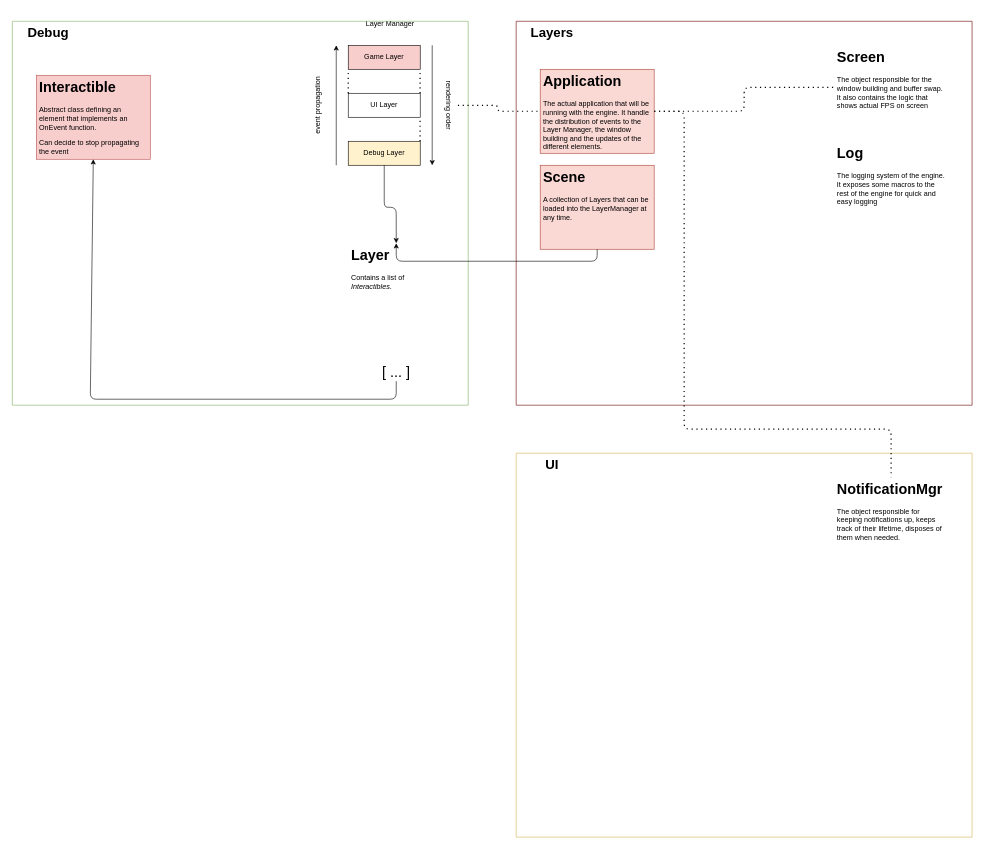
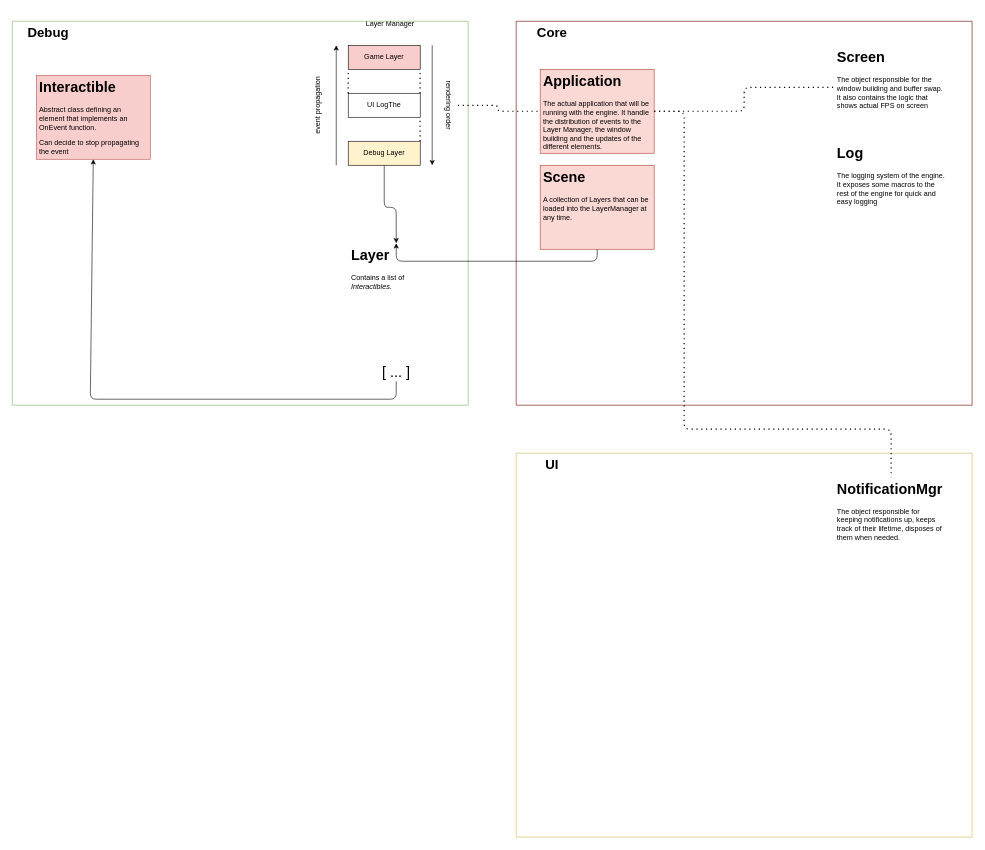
node "Layers": label "Layers" -> "Core"
node "UI Layer": label "UI Layer" -> "UI LogThe"
